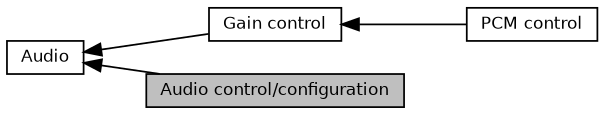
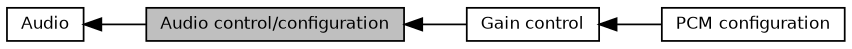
node "PCM control": label "PCM control" -> "PCM configuration"
edge "Gain control" -> "Audio": now "Gain control" -> "Audio control/configuration"
